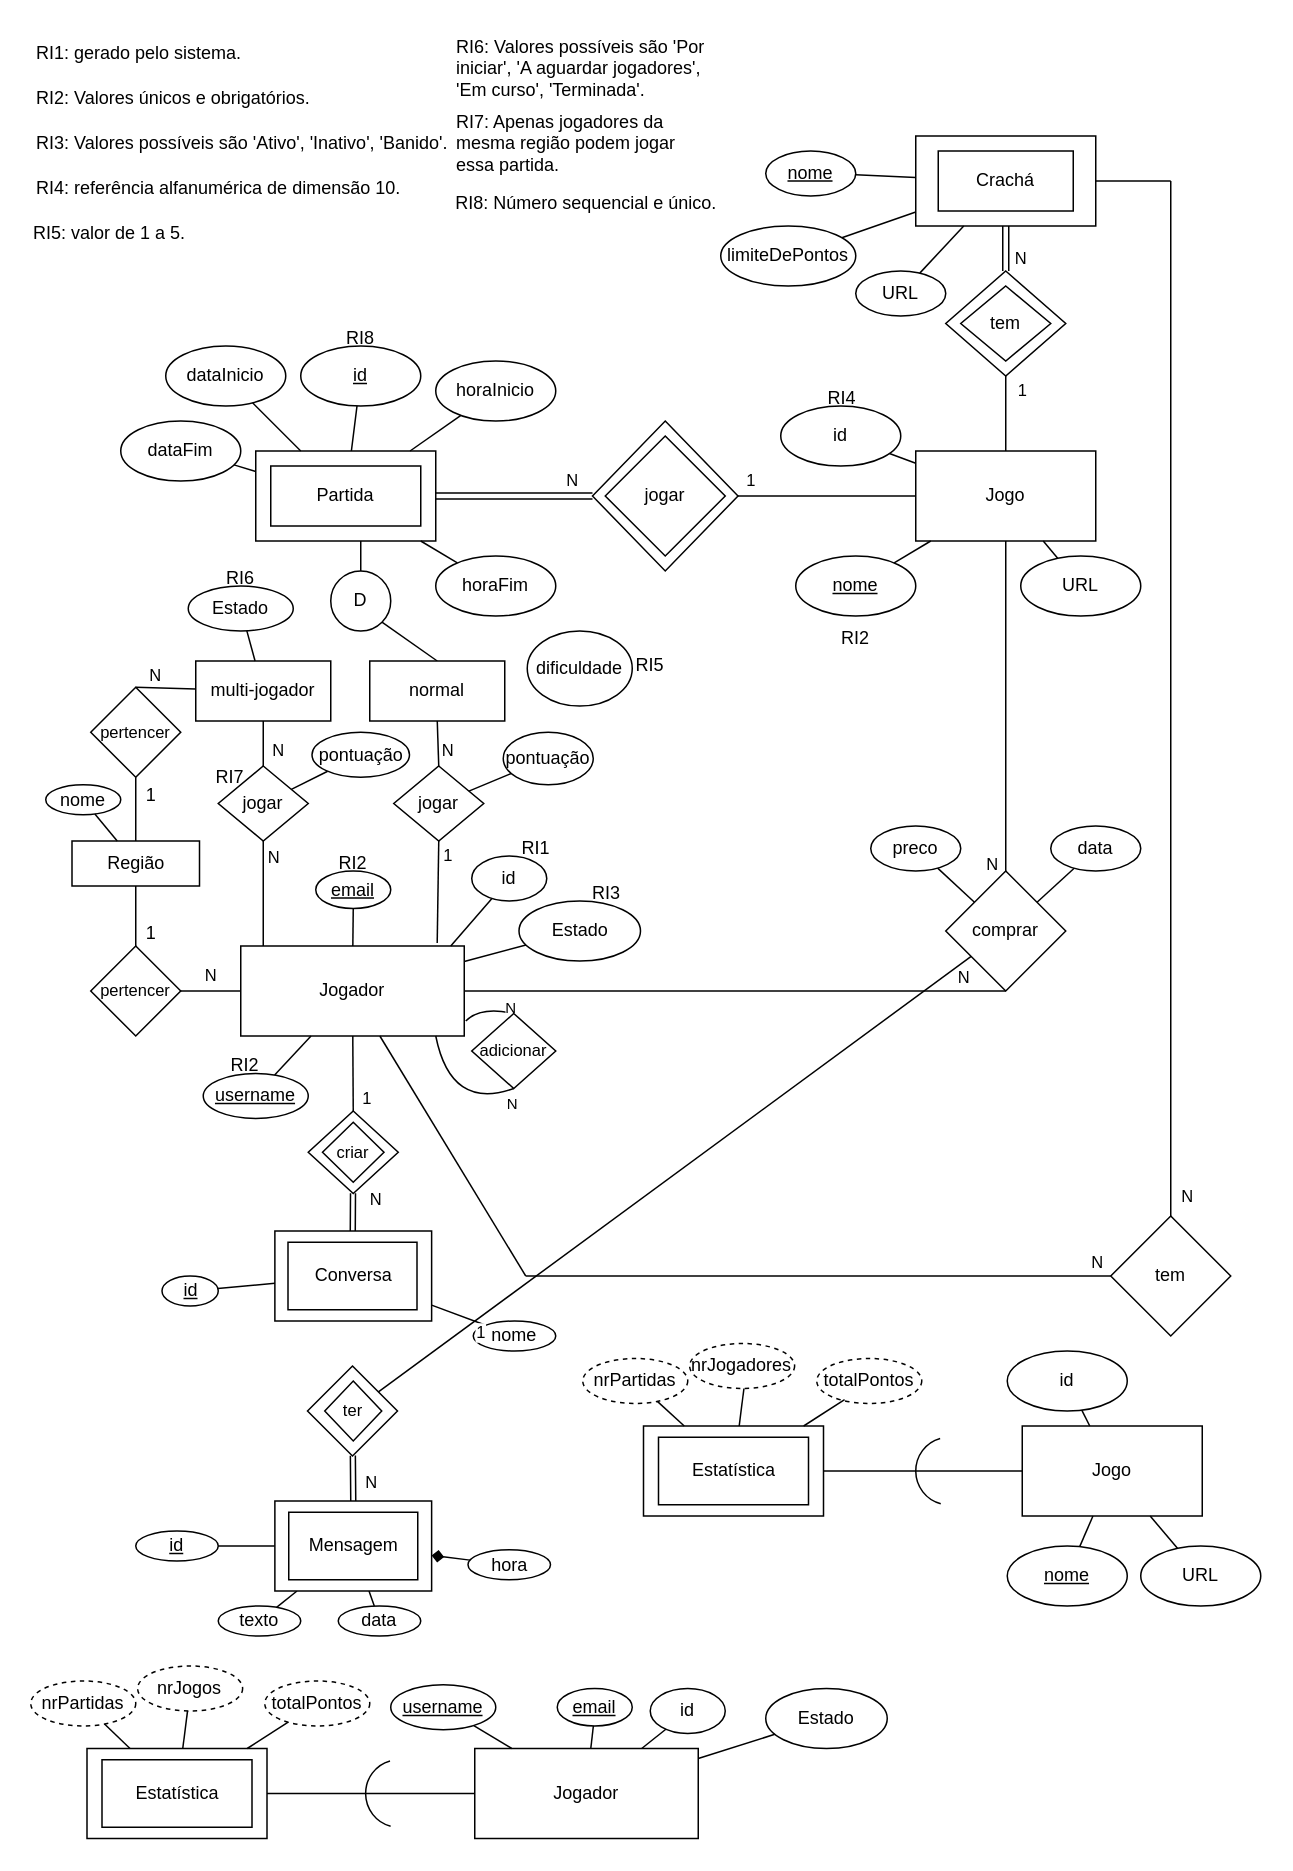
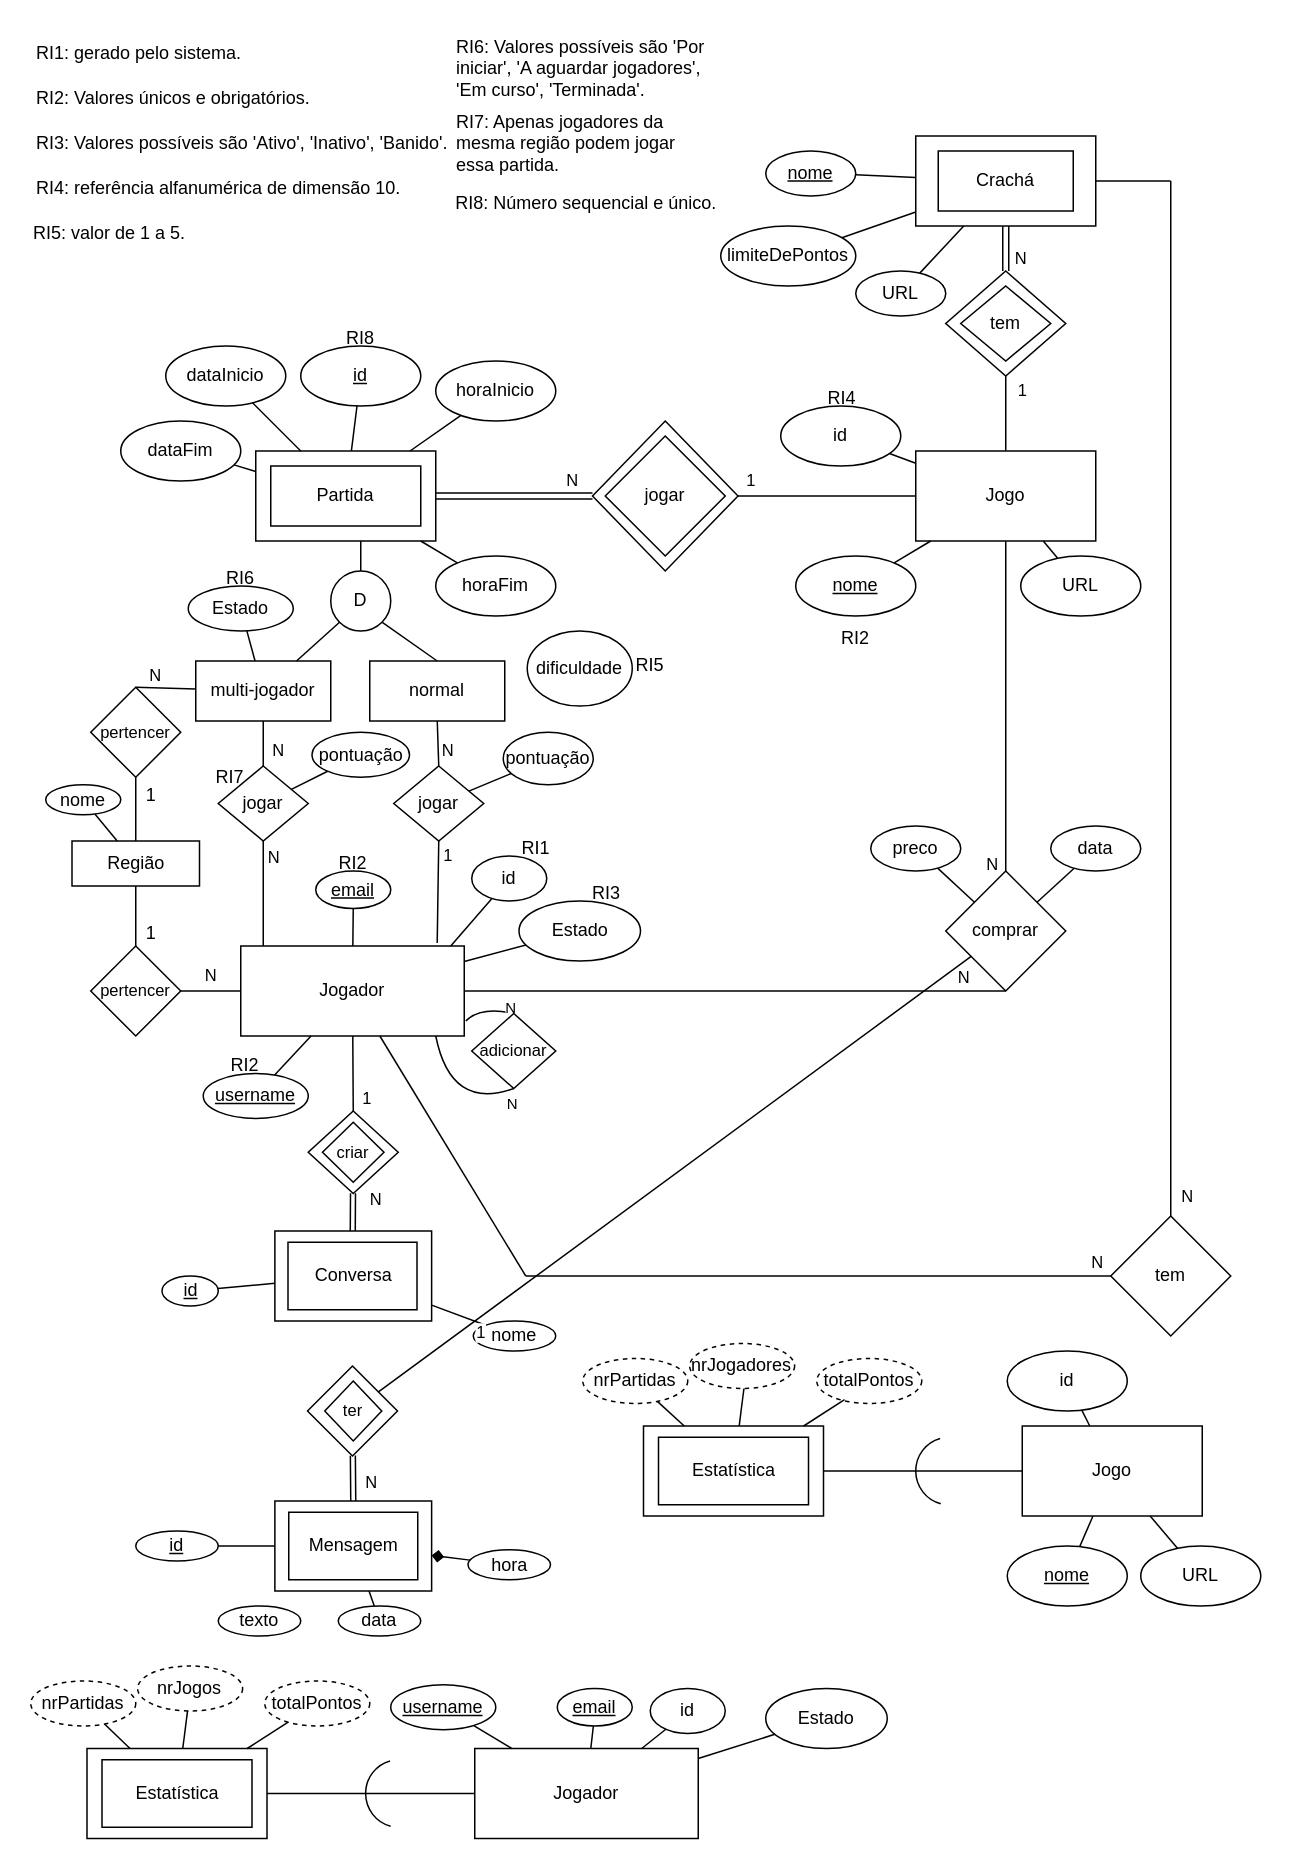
edge "D" -- "multi-jogador": added
edge "Mensagem" -- "texto": removed
